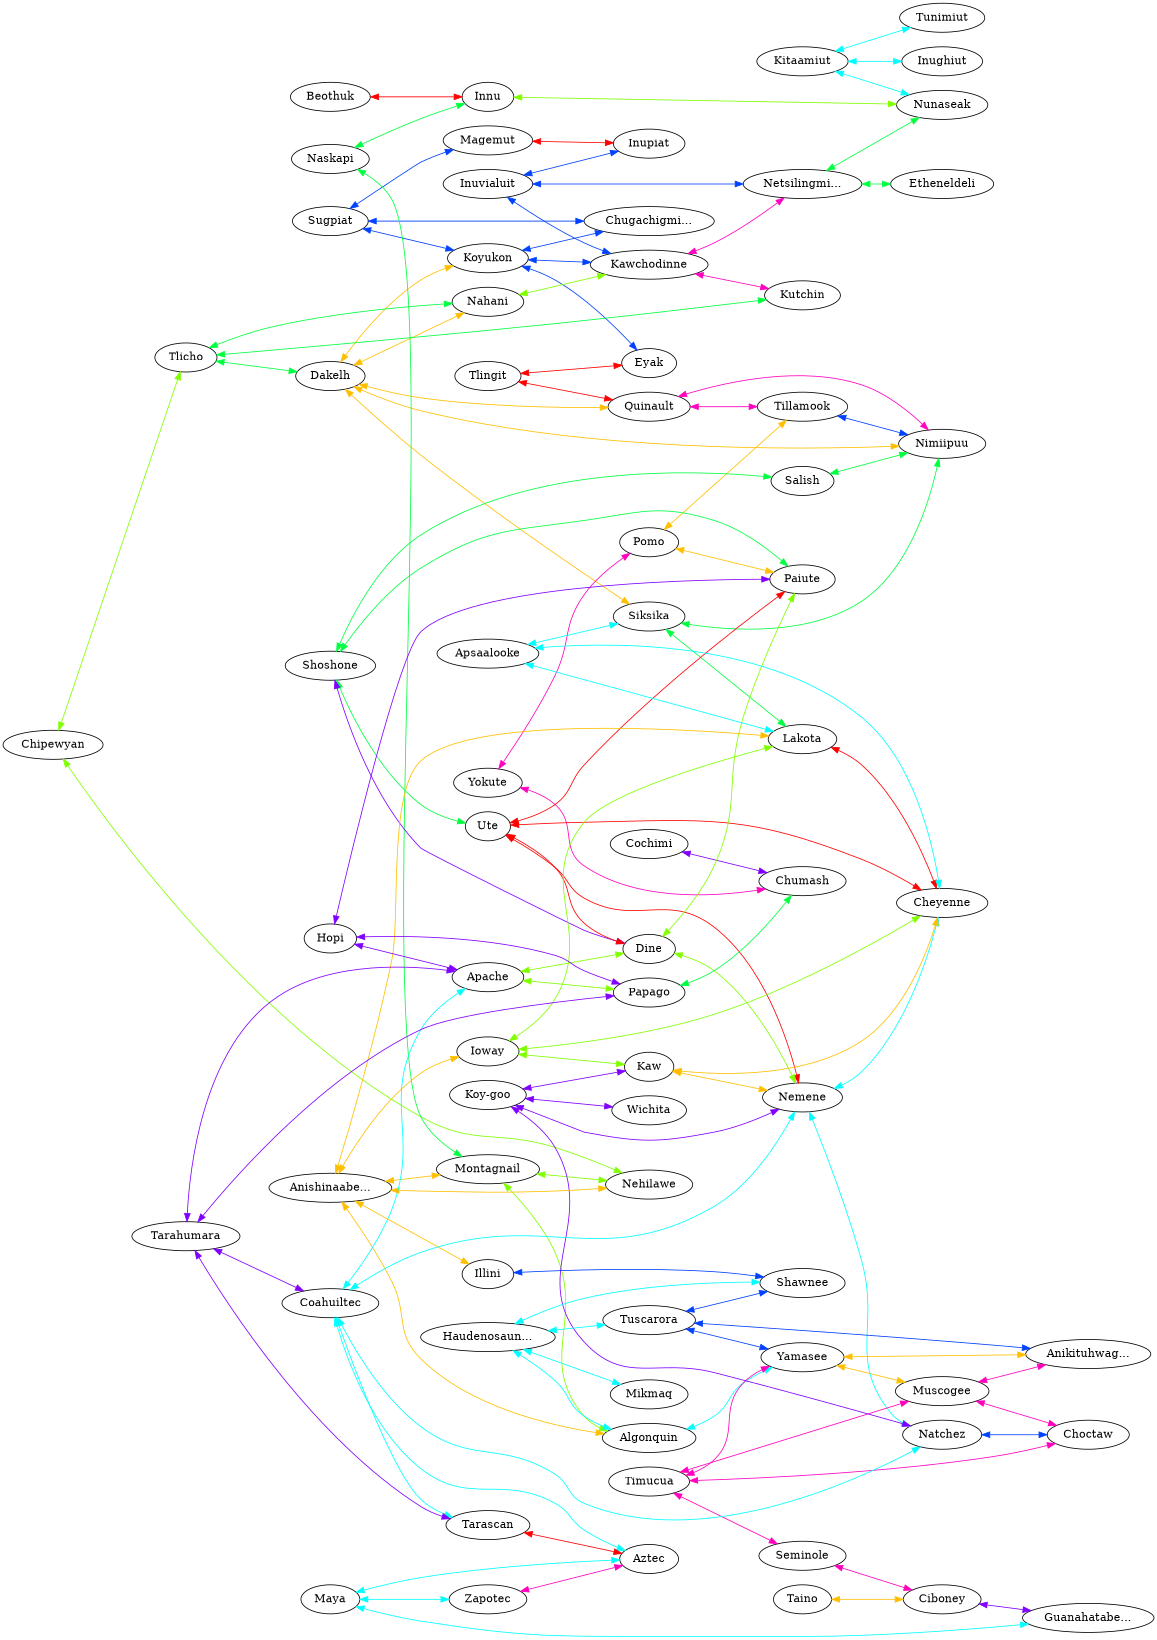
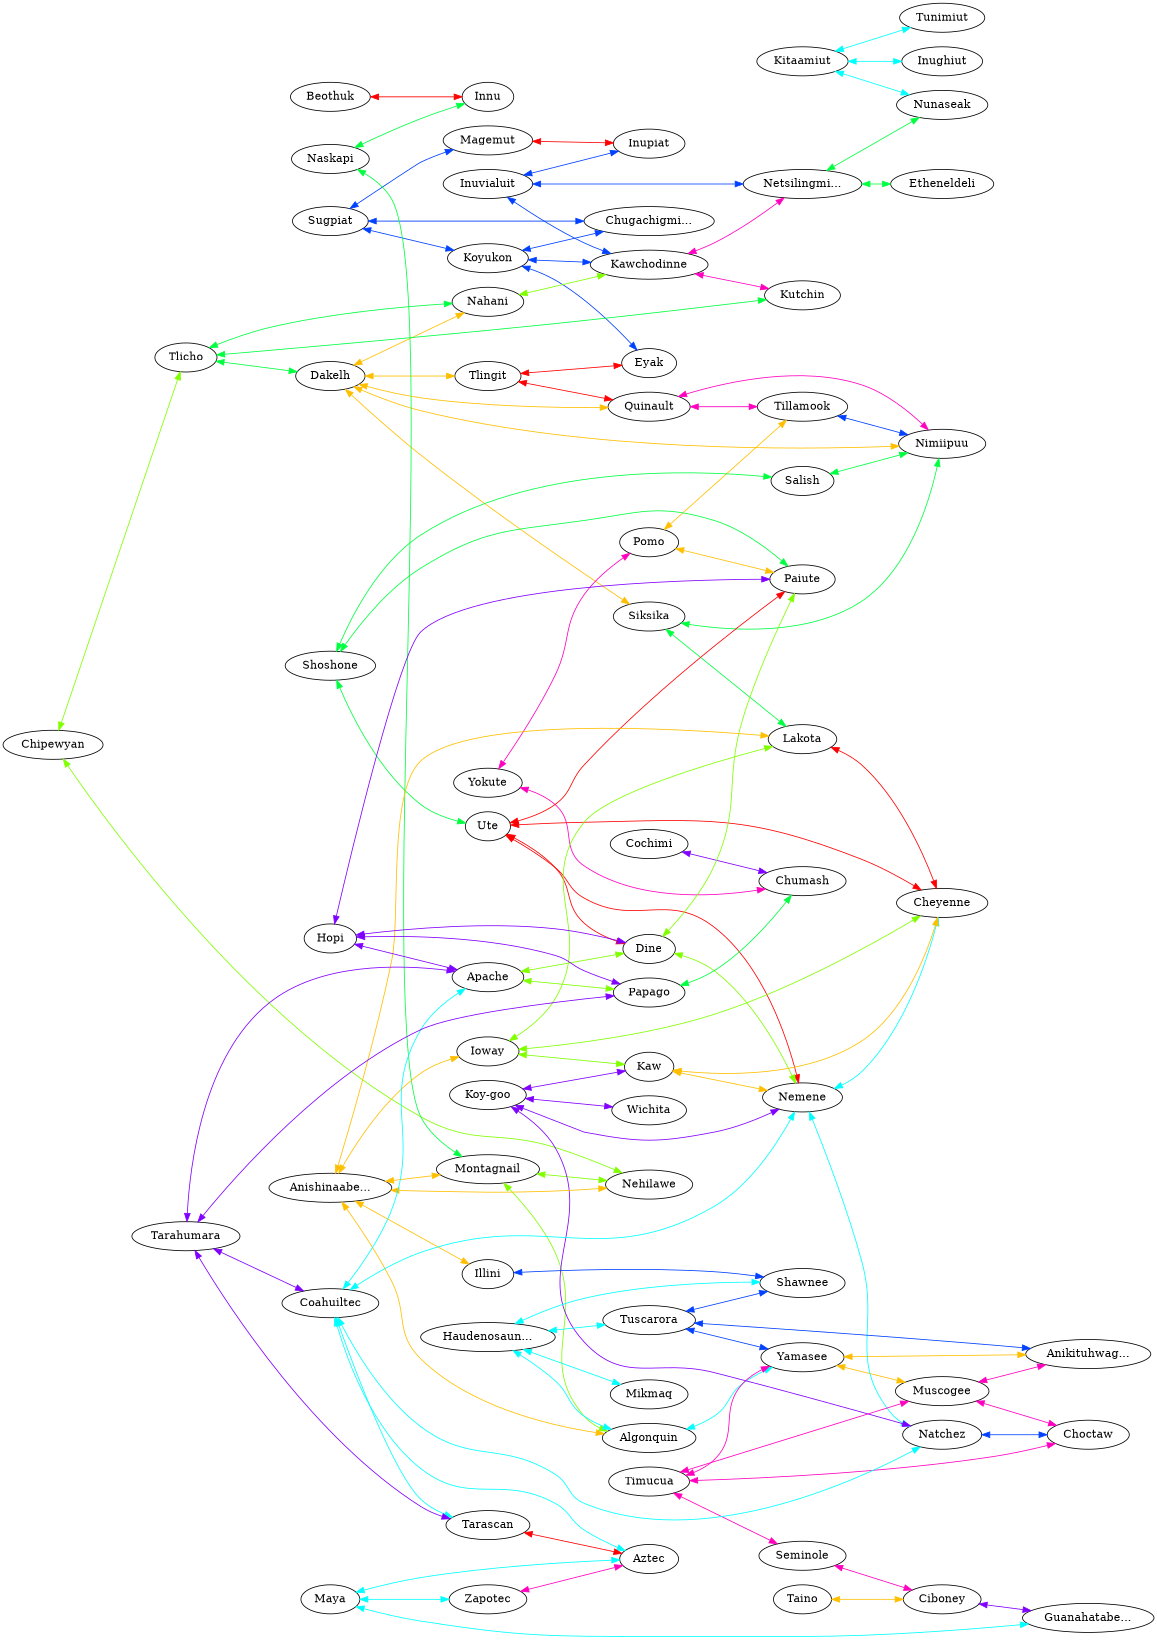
edge "Innu" -- "Nunaseak": removed
edge "Koyukon" -- "Dakelh": now "Tlingit" -- "Dakelh"
node "Apsaalooke": removed
edge "Shoshone" -- "Dine": now "Hopi" -- "Dine"
